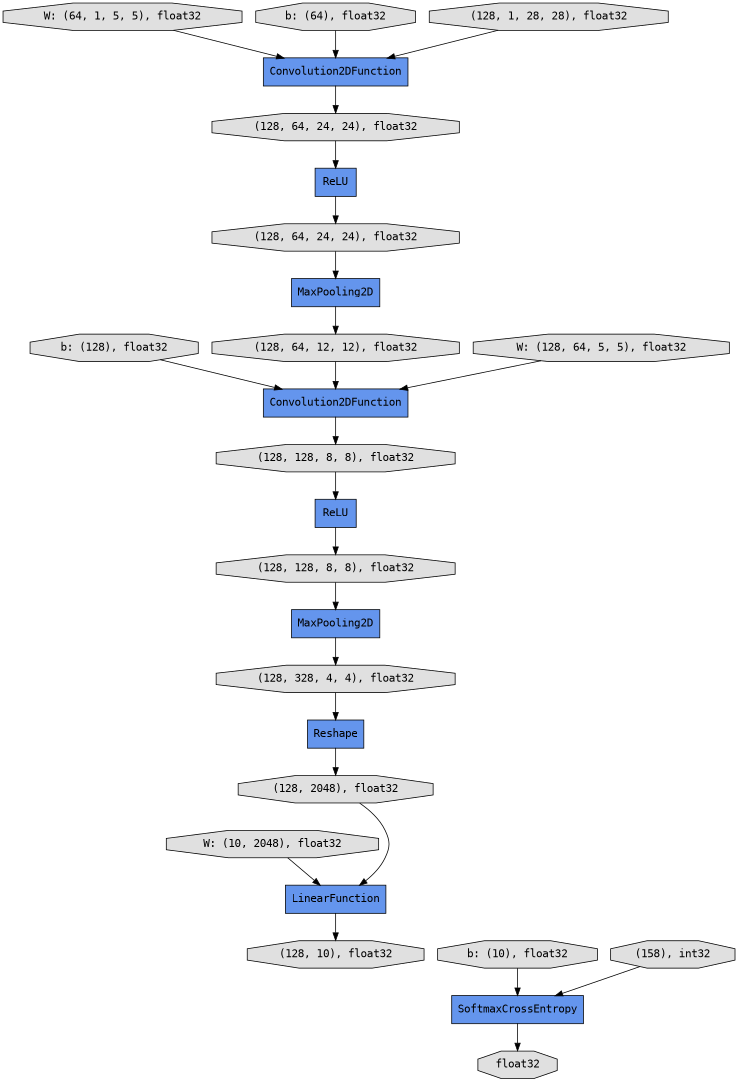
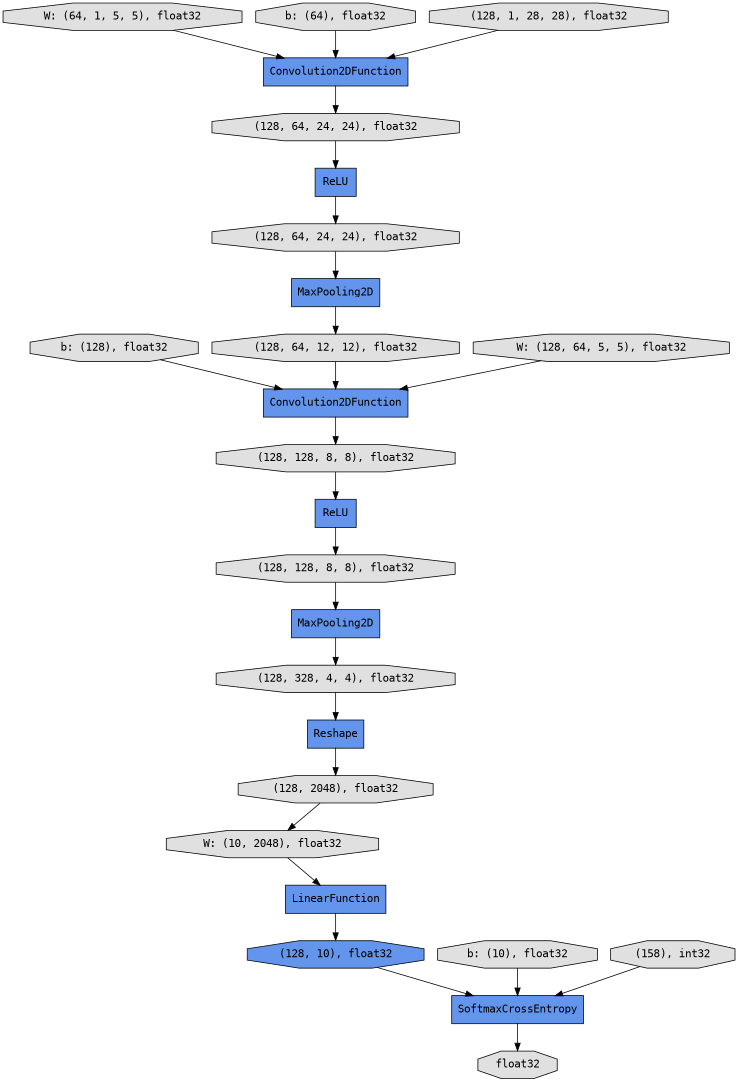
edge "(128, 2048), float32" -> "LinearFunction": now "(128, 2048), float32" -> "W: (10, 2048), float32"
node "(128, 10), float32": fillcolor #e0e0e0 -> #6495ed
edge "(128, 10), float32" -> "SoftmaxCrossEntropy": added
